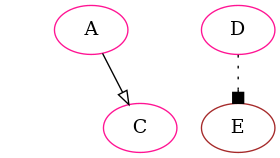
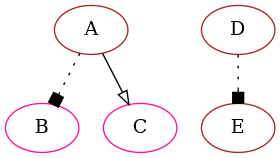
node "A": color deeppink -> brown
node "D": color deeppink -> brown
node "B": added
